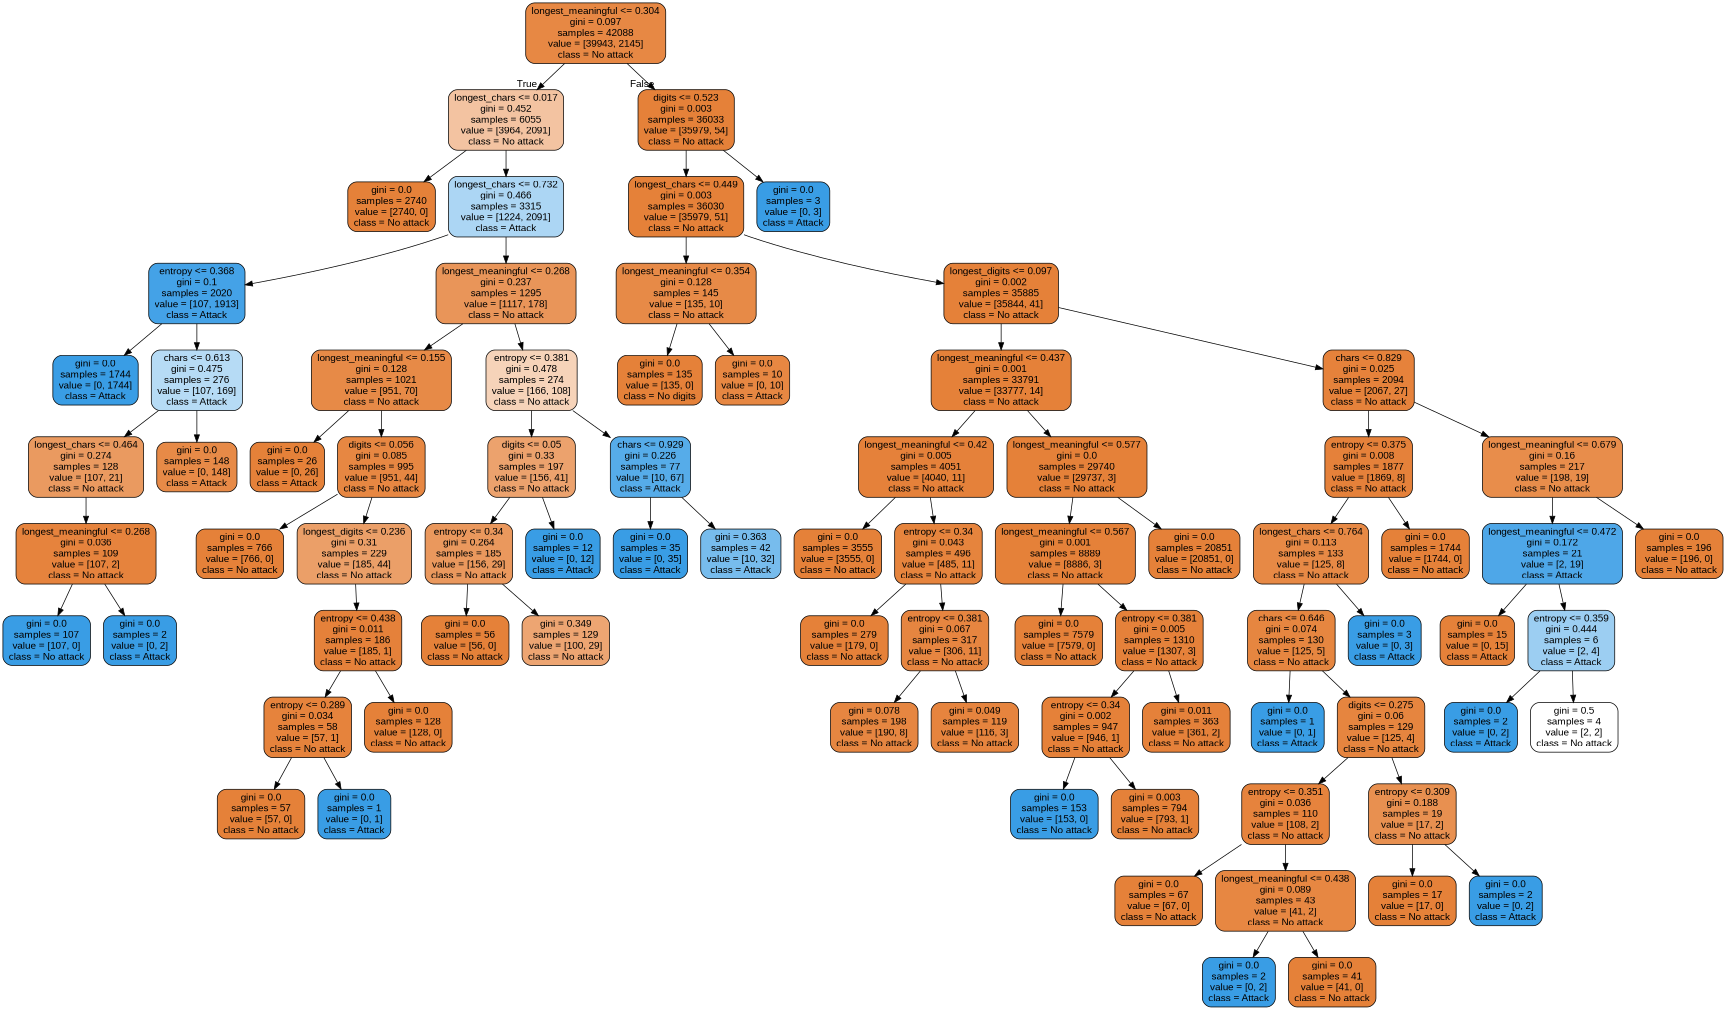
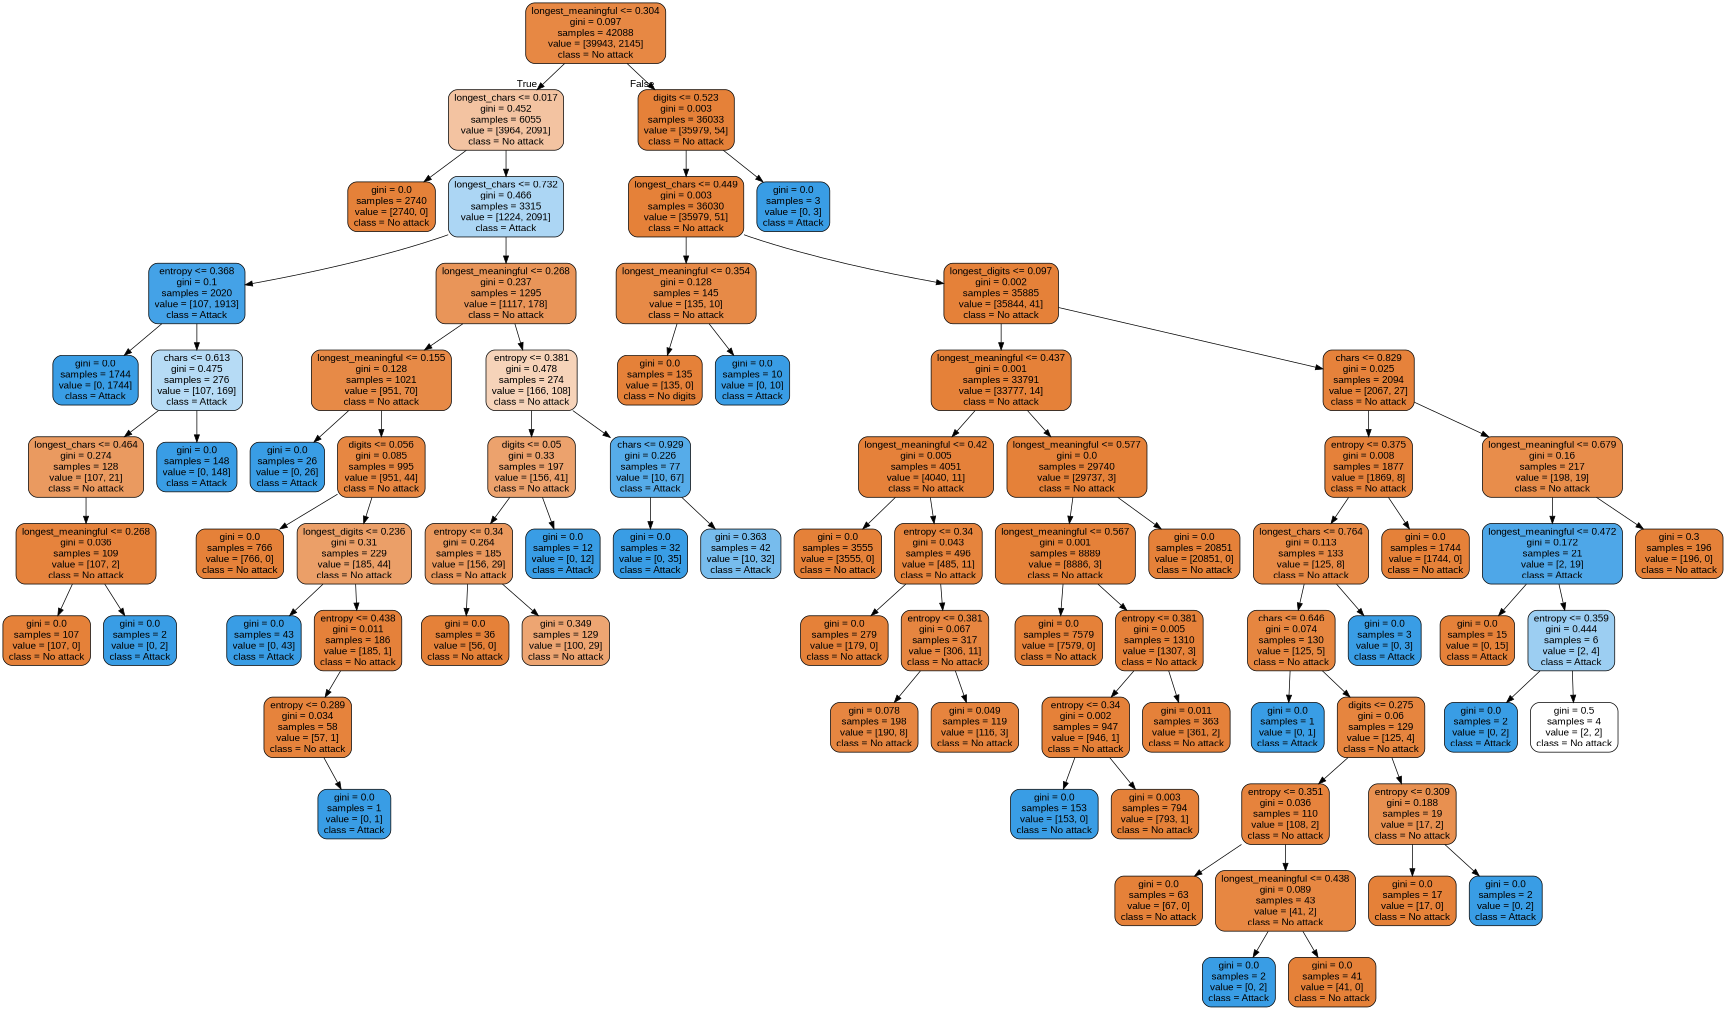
node "gini = 0.0 samples = 10 value = [0, 10] class = Attack": fillcolor #e58139f3 -> #399de5ff
node "gini = 0.0 samples = 148 value = [0, 148] class = Attack": fillcolor #e58139ec -> #399de5ff
node "gini = 0.0 samples = 26 value = [0, 26] class = Attack": fillcolor #e58139ff -> #399de5ff
node "gini = 0.0 samples = 35 value = [0, 35] class = Attack": label "gini = 0.0 samples = 35 value = [0, 35] class = Attack" -> "gini = 0.0 samples = 32 value = [0, 35] class = Attack"
node "gini = 0.0 samples = 196 value = [196, 0] class = No attack": label "gini = 0.0 samples = 196 value = [196, 0] class = No attack" -> "gini = 0.3 samples = 196 value = [196, 0] class = No attack"
node "gini = 0.0 samples = 107 value = [107, 0] class = No attack": fillcolor #399de5ff -> #e58139ff
node "gini = 0.0 samples = 43 value = [0, 43] class = Attack": added
node "gini = 0.0 samples = 56 value = [56, 0] class = No attack": label "gini = 0.0 samples = 56 value = [56, 0] class = No attack" -> "gini = 0.0 samples = 36 value = [56, 0] class = No attack"
node "gini = 0.0 samples = 128 value = [128, 0] class = No attack": removed
node "gini = 0.0 samples = 57 value = [57, 0] class = No attack": removed
node "gini = 0.0 samples = 67 value = [67, 0] class = No attack": label "gini = 0.0 samples = 67 value = [67, 0] class = No attack" -> "gini = 0.0 samples = 63 value = [67, 0] class = No attack"
